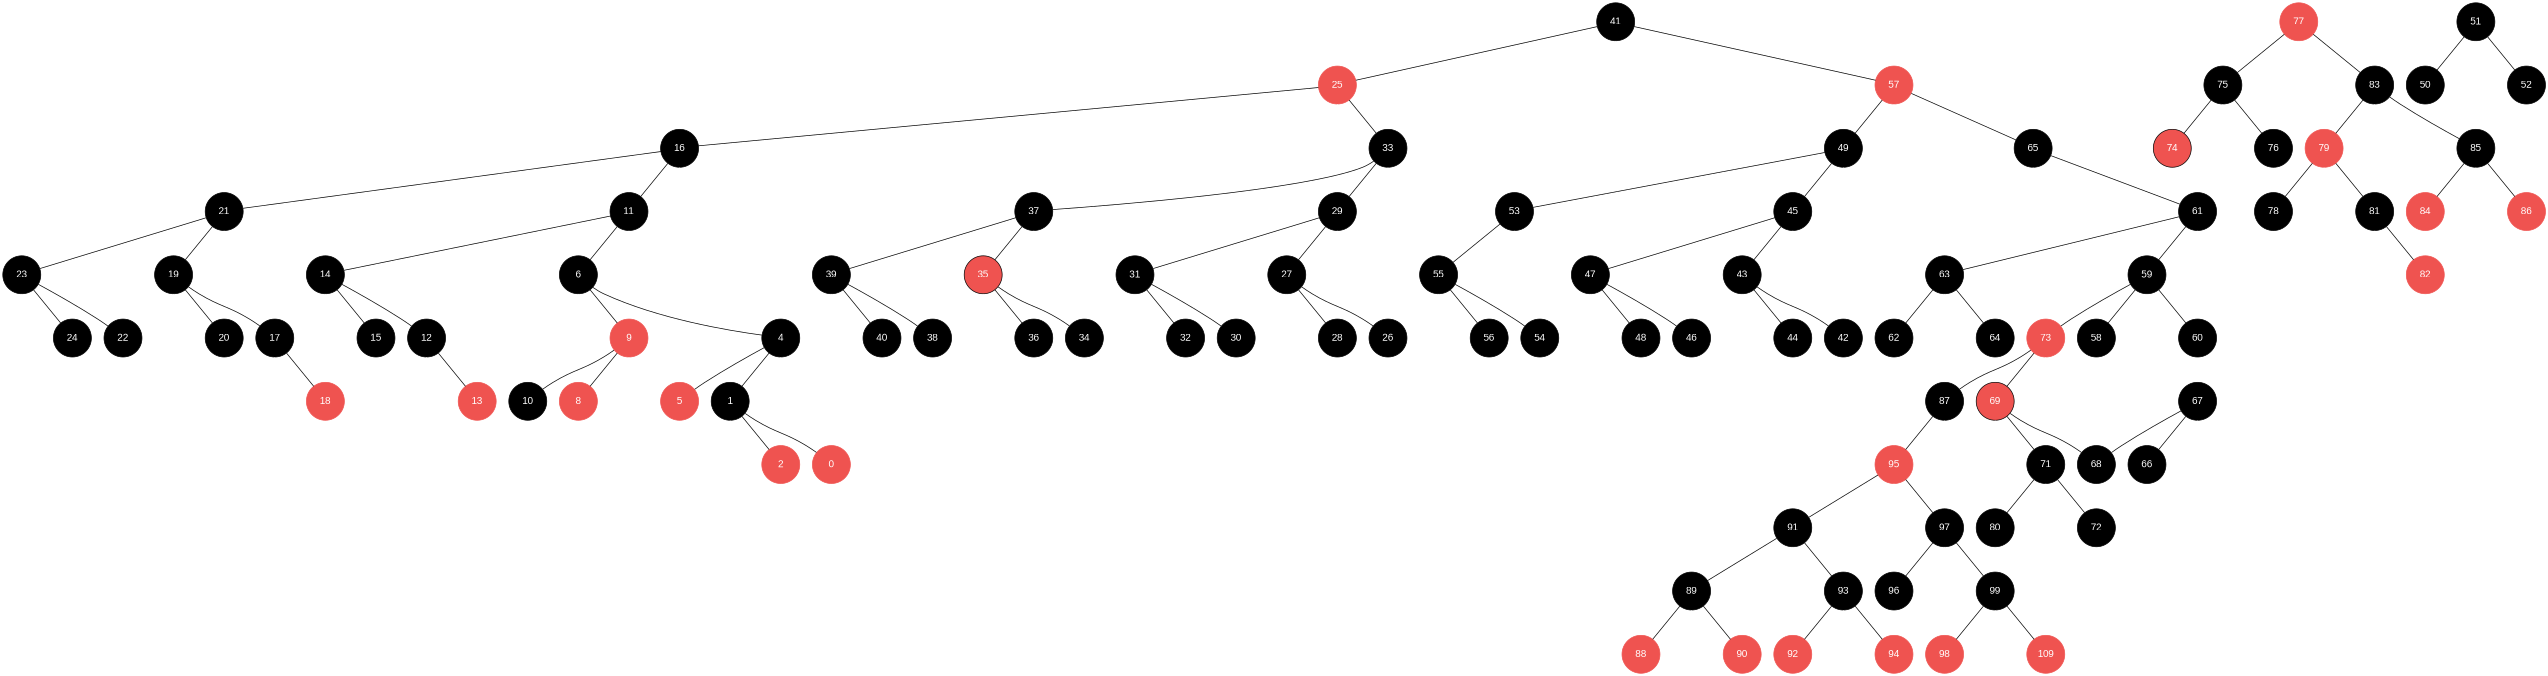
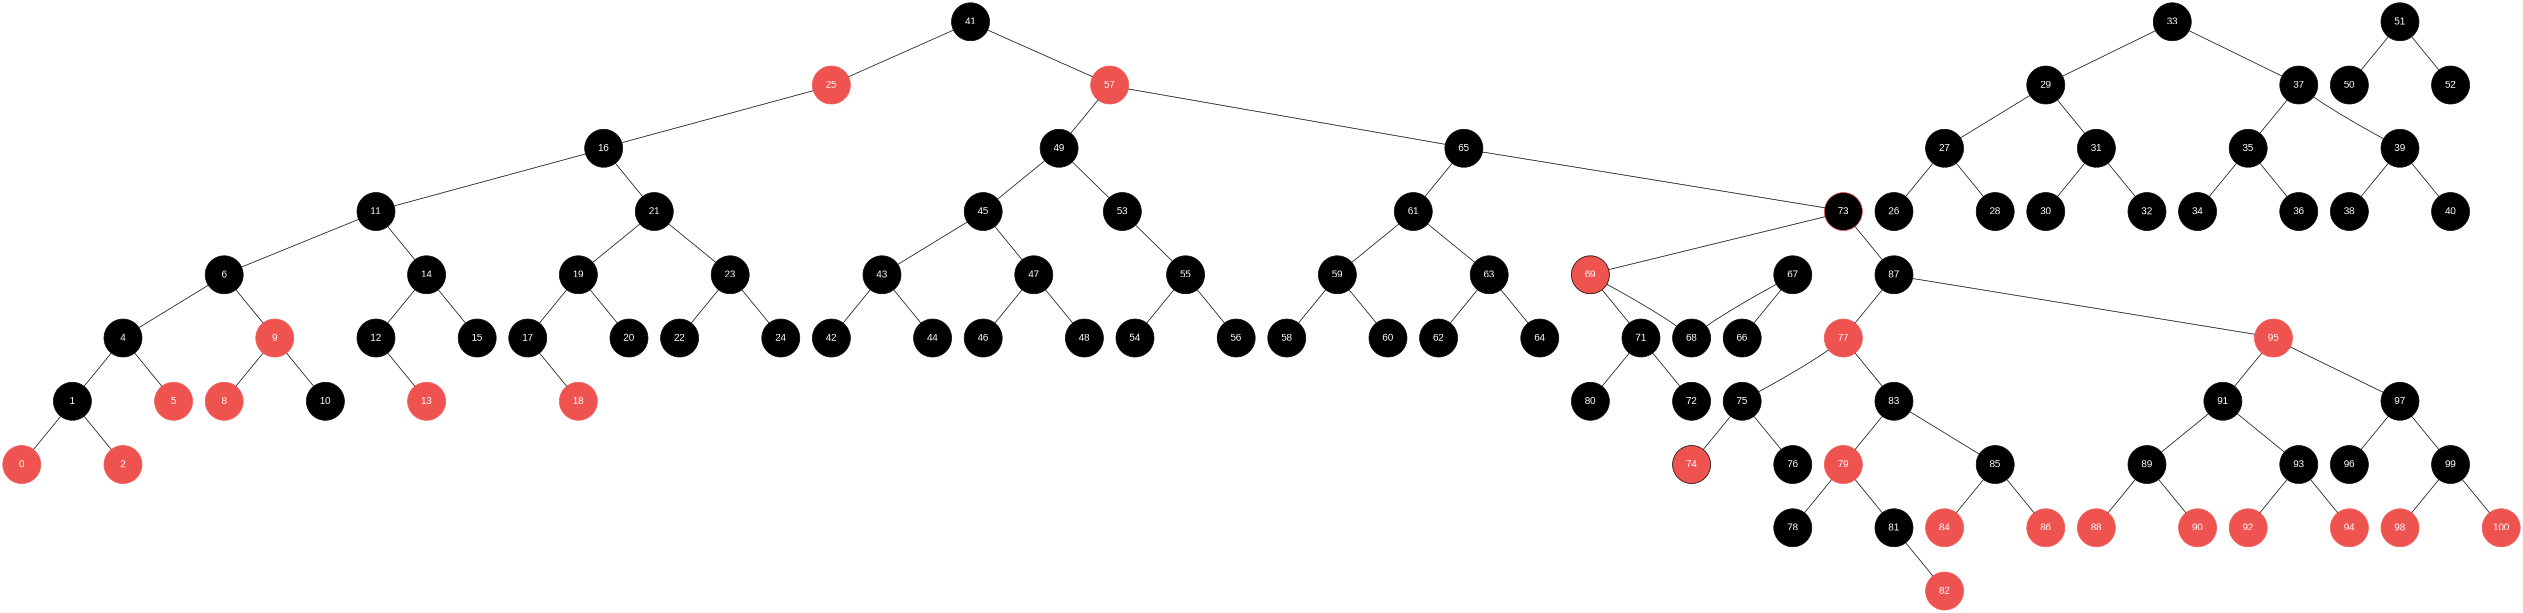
edge "25" -- "33": removed
node "35": fillcolor #ef5350 -> black
edge "59" -- "73": now "65" -- "73"
edge "87" -- "77": added
node "73": fillcolor #ef5350 -> black
node "109": label "109" -> "100"
